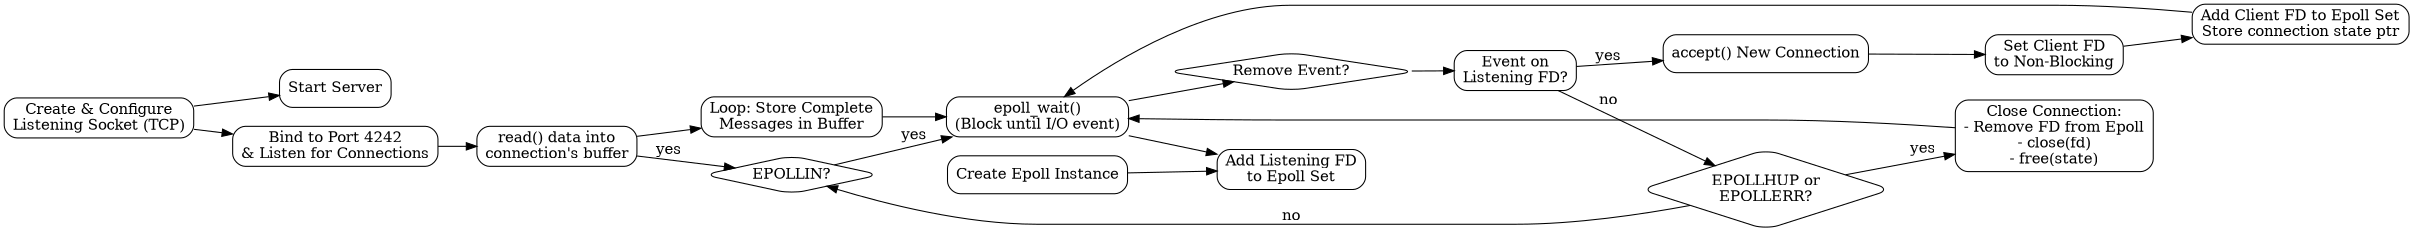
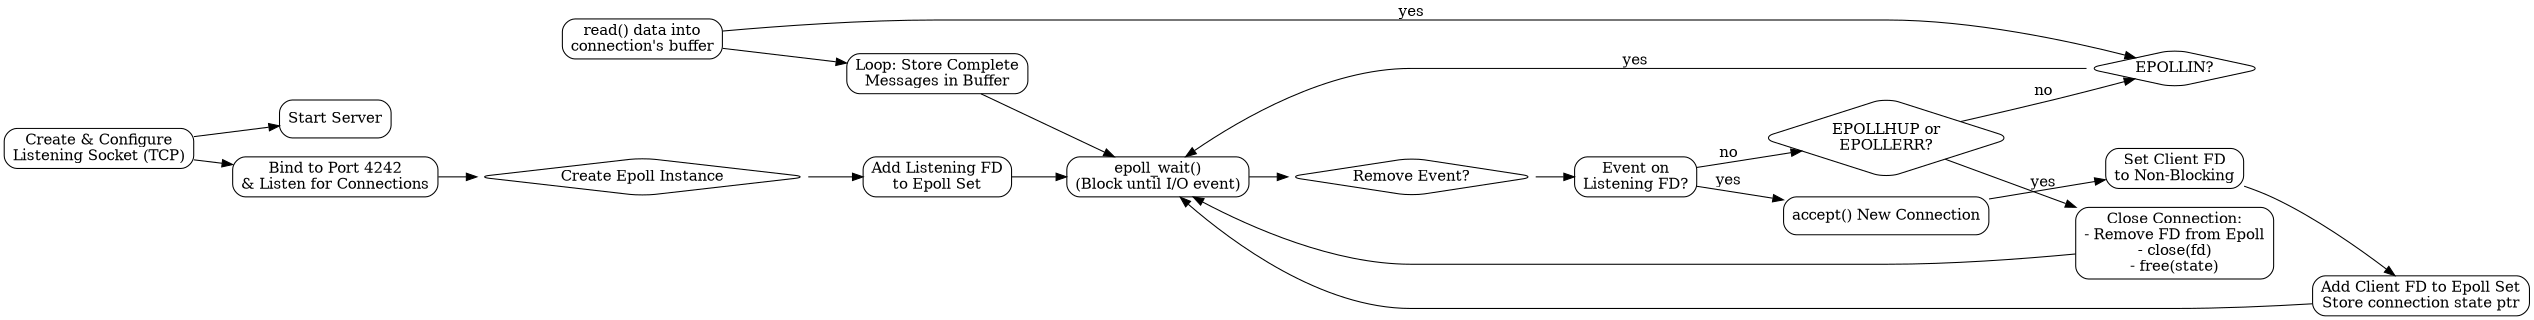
edge "epoll_wait() (Block until I/O event)" -> "Add Listening FD to Epoll Set": reversed
edge "Bind to Port 4242 & Listen for Connections" -> "read() data into connection's buffer": now "Bind to Port 4242 & Listen for Connections" -> "Create Epoll Instance"
node "Create Epoll Instance": shape box -> diamond
